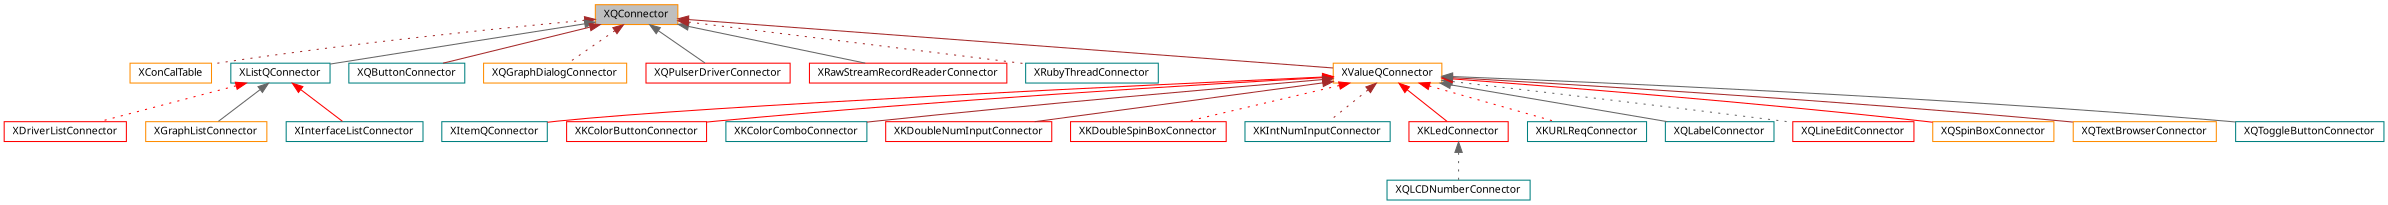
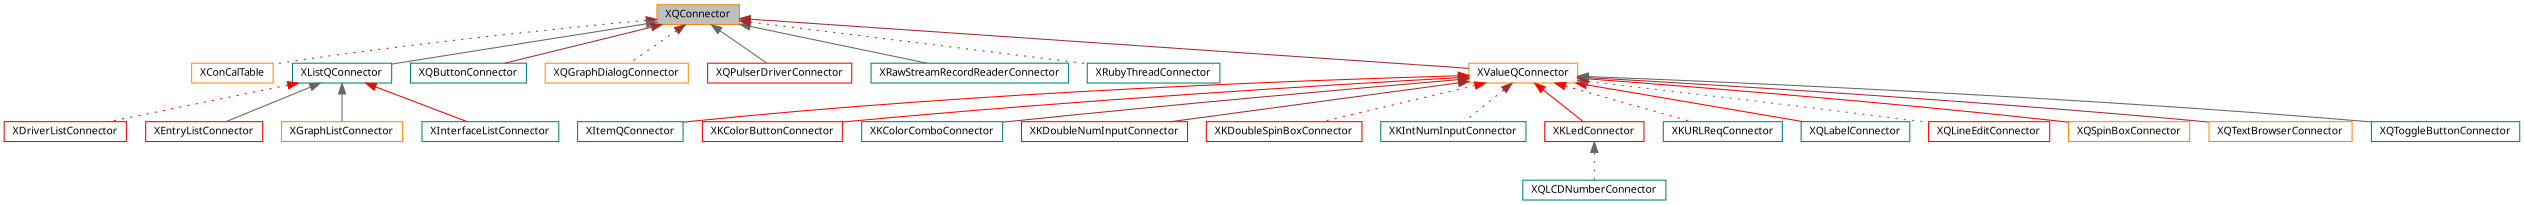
node "XRawStreamRecordReaderConnector": color red -> teal
edge "XQLabelConnector" -> "XValueQConnector": color gray40 -> red
node "XEntryListConnector": added
